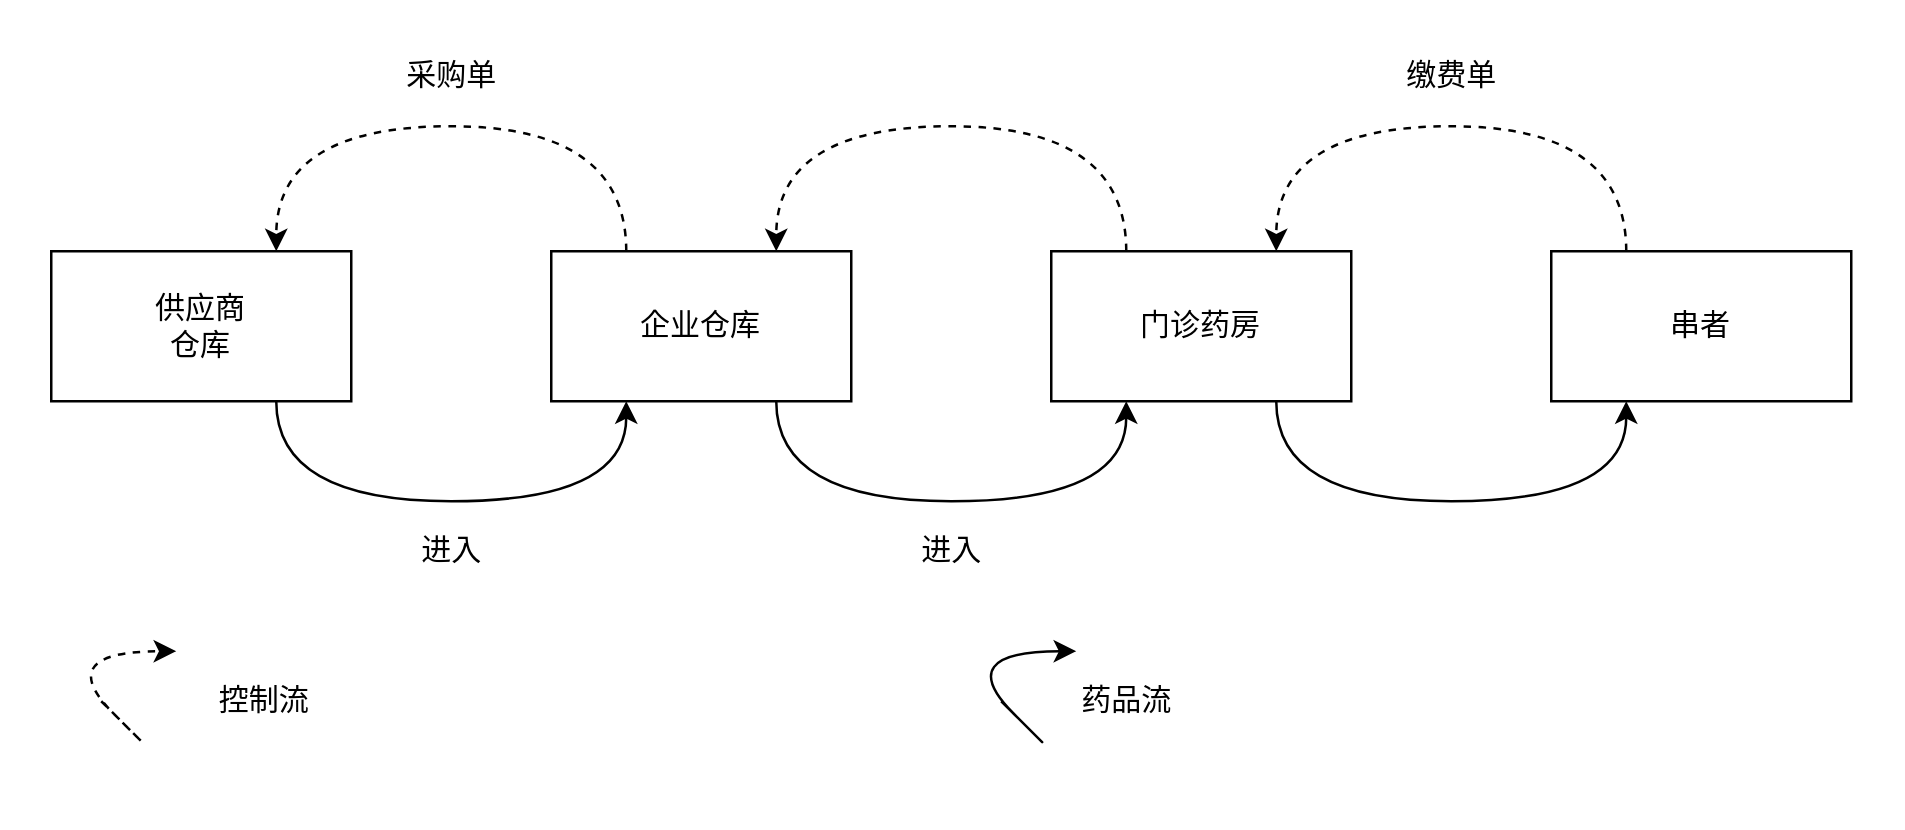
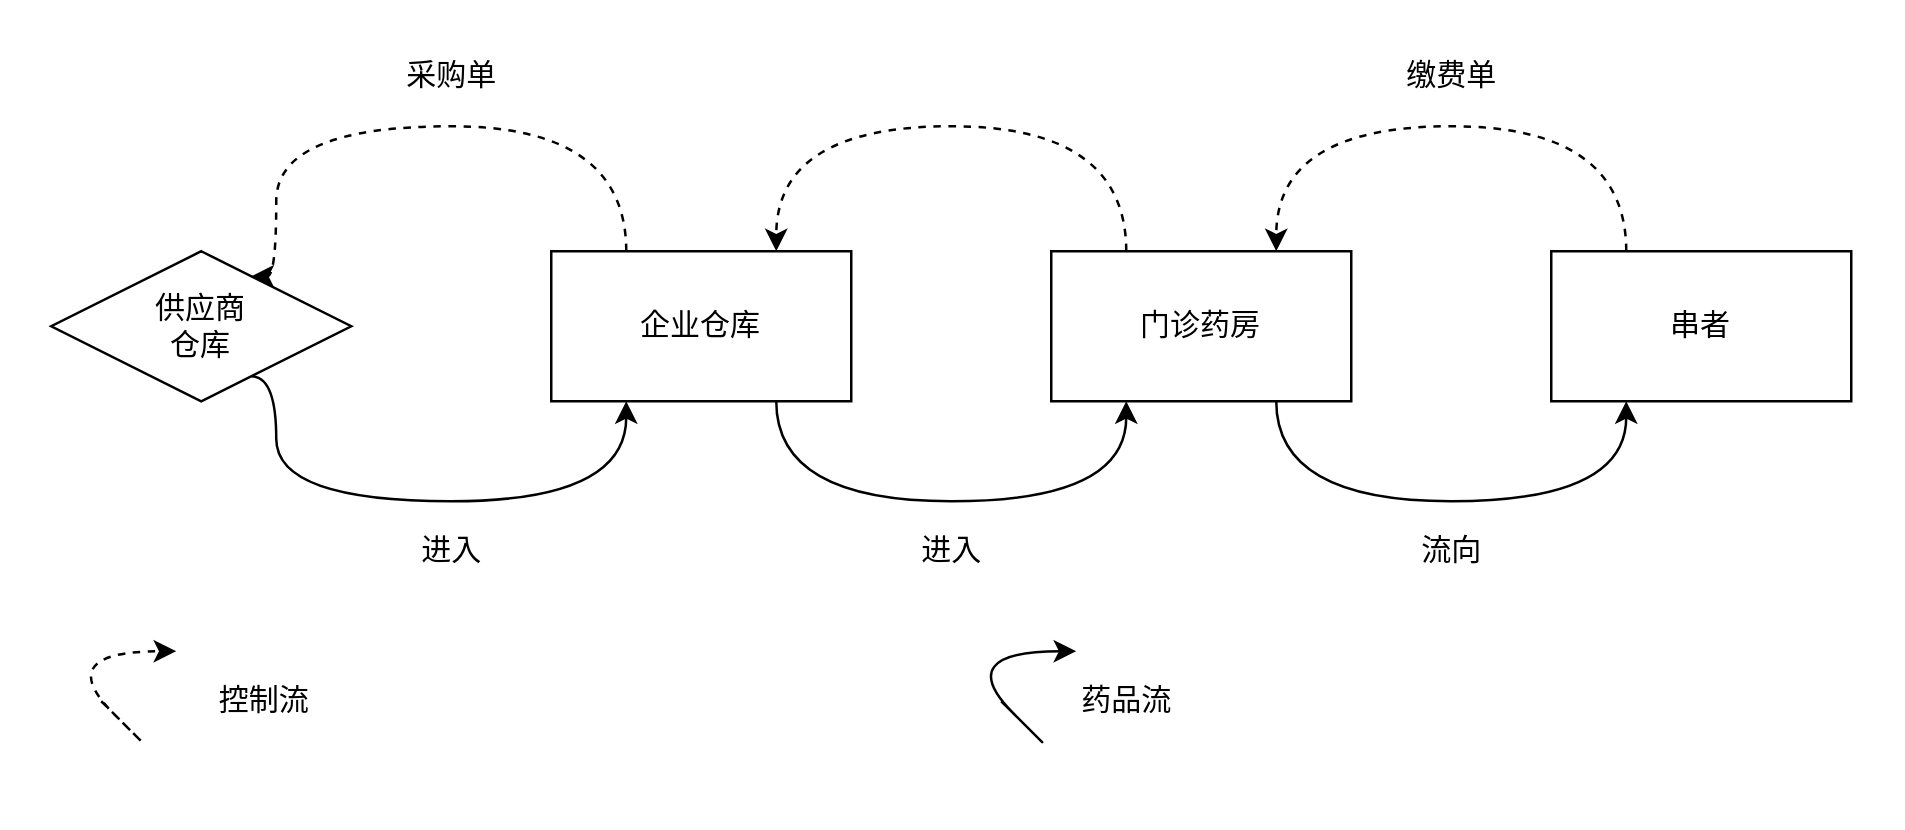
node "供应商 仓库": shape rectangle -> diamond
node "流向": added
